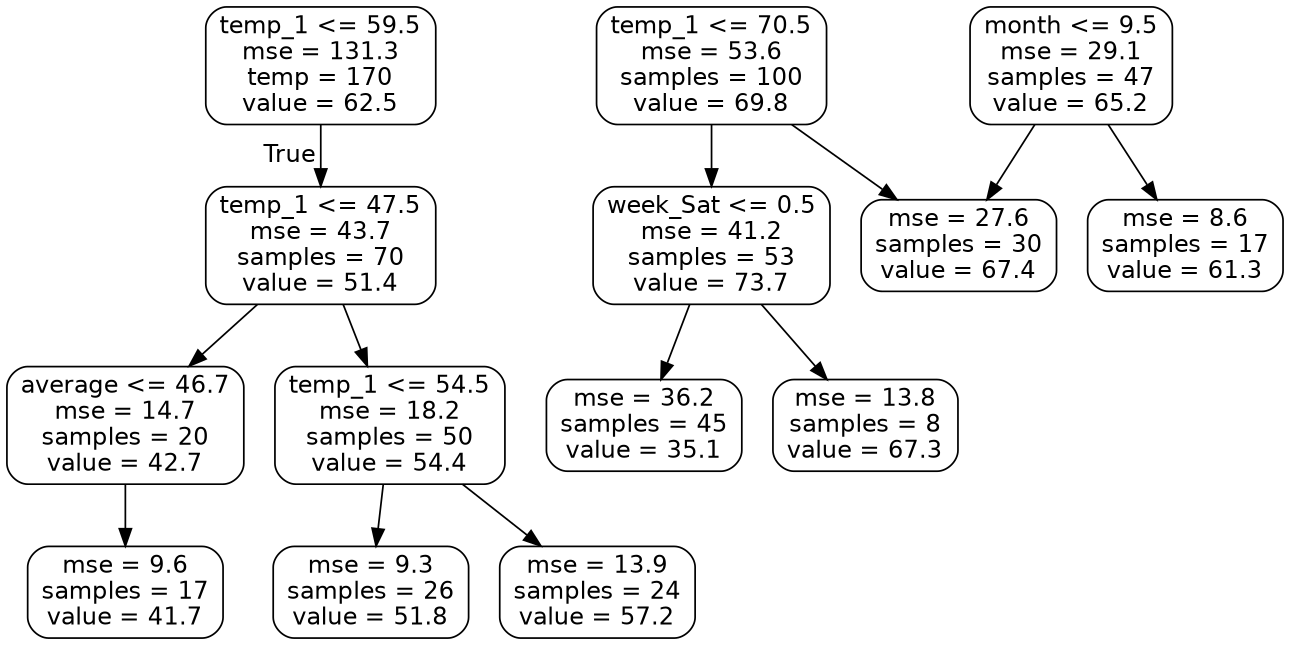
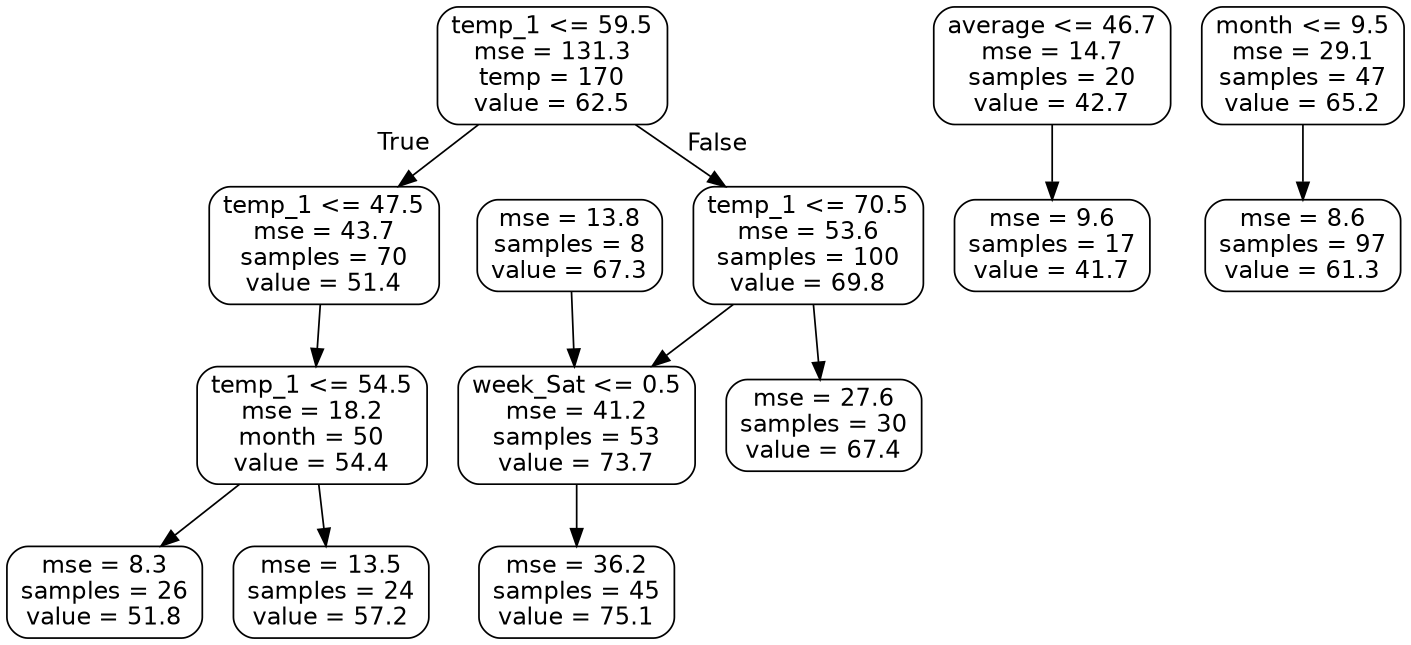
edge "temp_1 <= 59.5 mse = 131.3 temp = 170 value = 62.5" -> "temp_1 <= 70.5 mse = 53.6 samples = 100 value = 69.8": added
edge "month <= 9.5 mse = 29.1 samples = 47 value = 65.2" -> "mse = 27.6 samples = 30 value = 67.4": removed
node "mse = 8.6 samples = 17 value = 61.3": label "mse = 8.6 samples = 17 value = 61.3" -> "mse = 8.6 samples = 97 value = 61.3"
edge "temp_1 <= 47.5 mse = 43.7 samples = 70 value = 51.4" -> "average <= 46.7 mse = 14.7 samples = 20 value = 42.7": removed
edge "week_Sat <= 0.5 mse = 41.2 samples = 53 value = 73.7" -> "mse = 13.8 samples = 8 value = 67.3": reversed
node "temp_1 <= 54.5 mse = 18.2 samples = 50 value = 54.4": label "temp_1 <= 54.5 mse = 18.2 samples = 50 value = 54.4" -> "temp_1 <= 54.5 mse = 18.2 month = 50 value = 54.4"
node "mse = 36.2 samples = 45 value = 35.1": label "mse = 36.2 samples = 45 value = 35.1" -> "mse = 36.2 samples = 45 value = 75.1"
node "mse = 9.3 samples = 26 value = 51.8": label "mse = 9.3 samples = 26 value = 51.8" -> "mse = 8.3 samples = 26 value = 51.8"
node "mse = 13.9 samples = 24 value = 57.2": label "mse = 13.9 samples = 24 value = 57.2" -> "mse = 13.5 samples = 24 value = 57.2"
